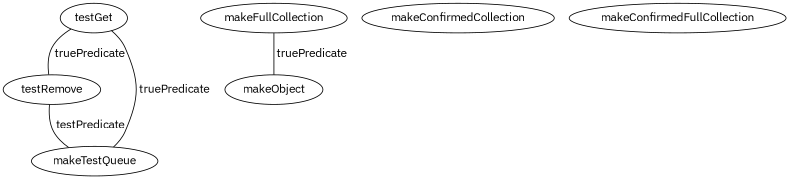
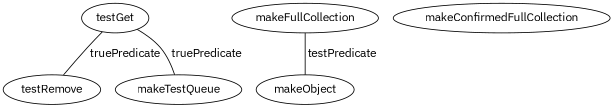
node "makeConfirmedCollection": removed
edge "makeFullCollection" -- "makeObject": label " truePredicate" -> " testPredicate"
edge "testRemove" -- "makeTestQueue": removed, label "testPredicate"
